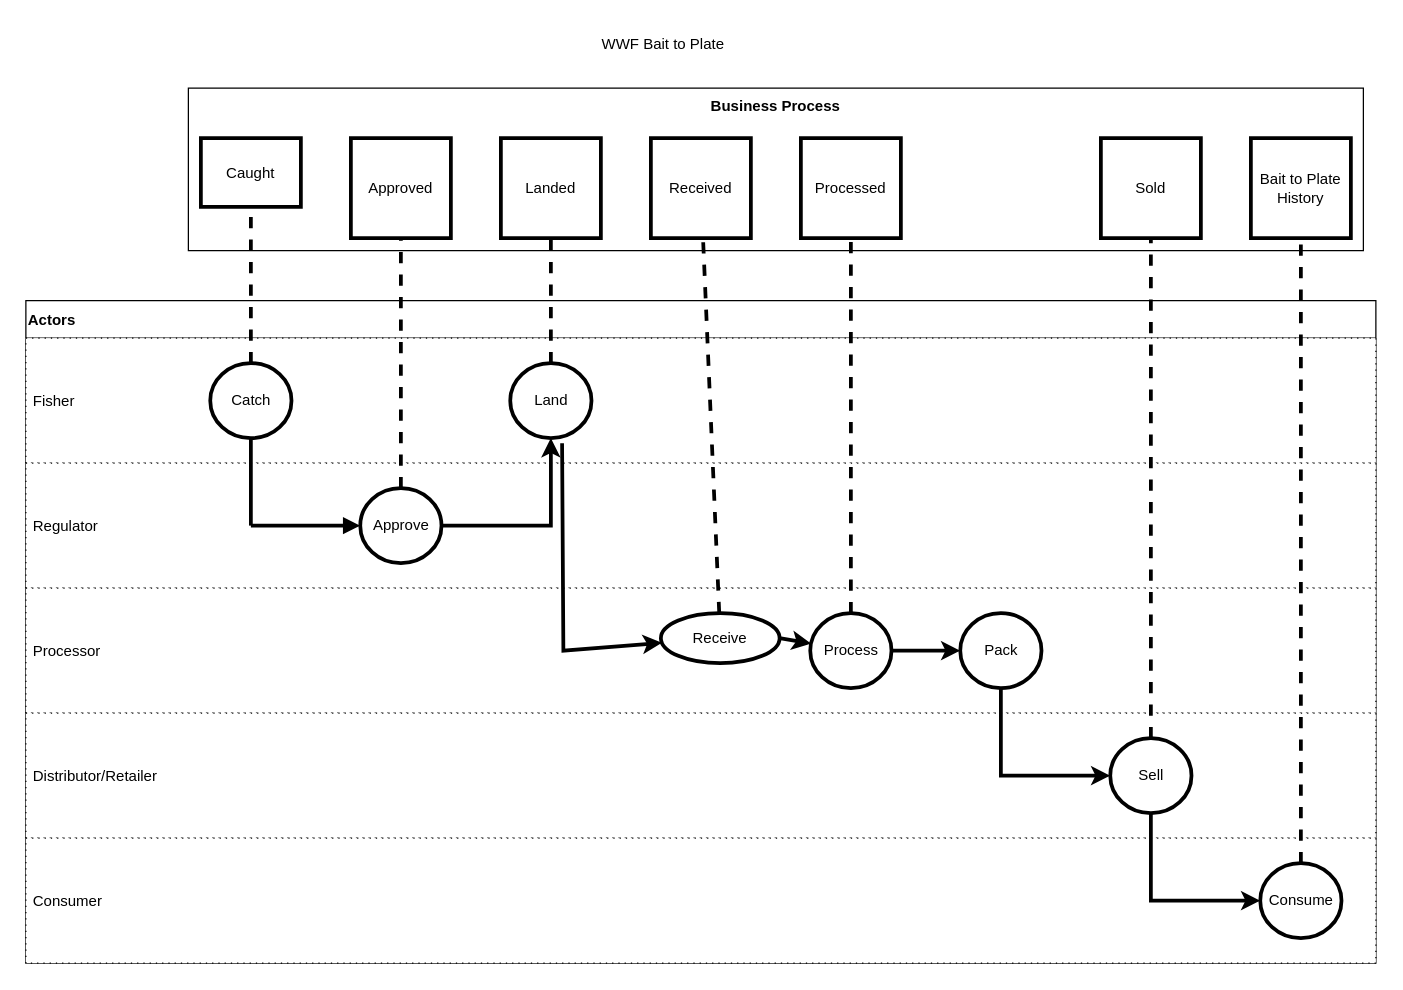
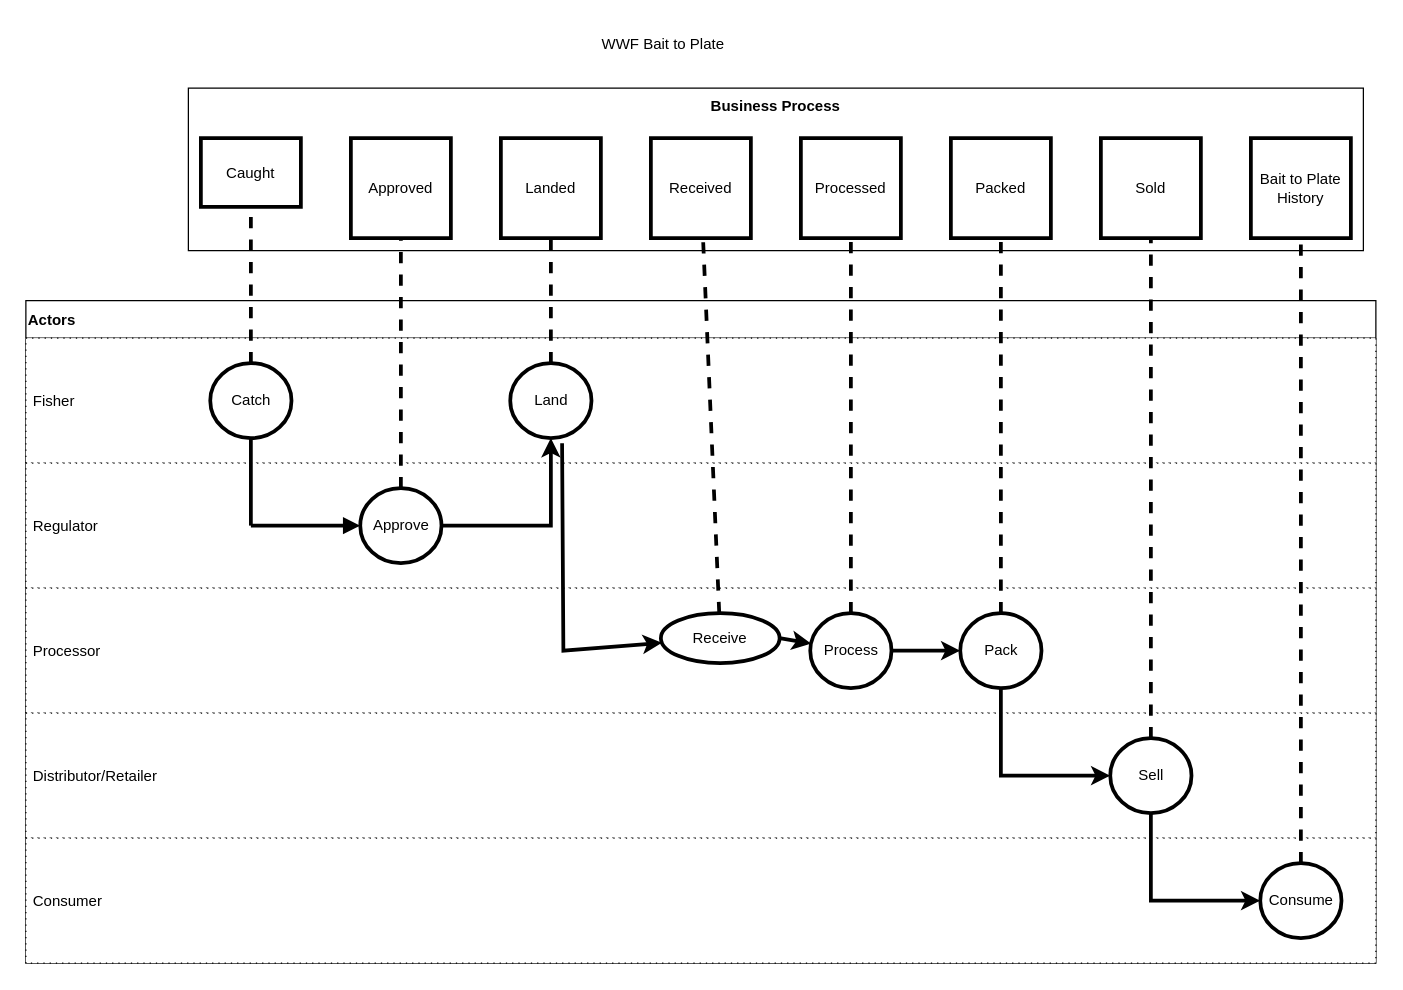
node "Packed": added
edge "Packed" -- "Pack": added
